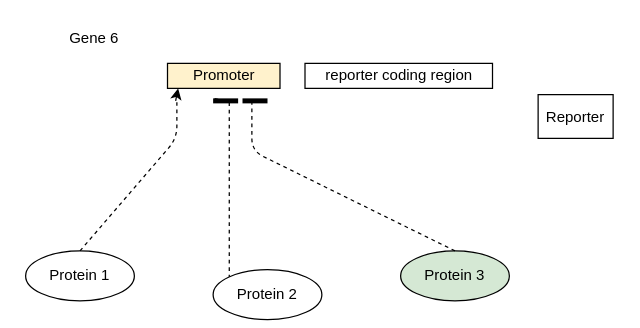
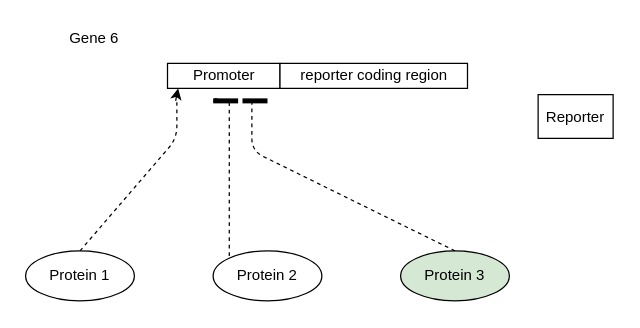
node "Promoter": fillcolor #fff2cc -> #ffffff
node "reporter coding region": moved (399, 76) -> (374, 76)
node "Protein 2": moved (268, 294) -> (268, 276)
